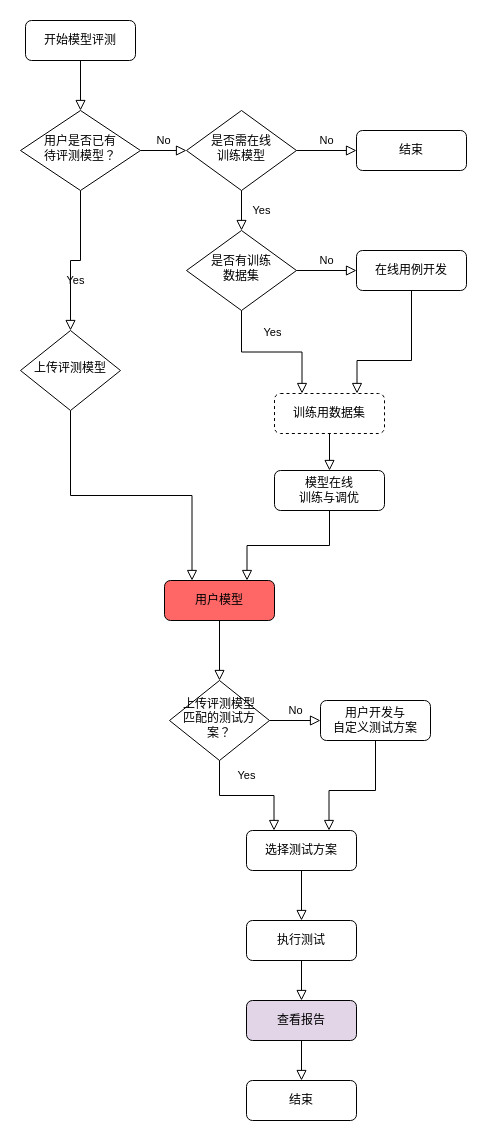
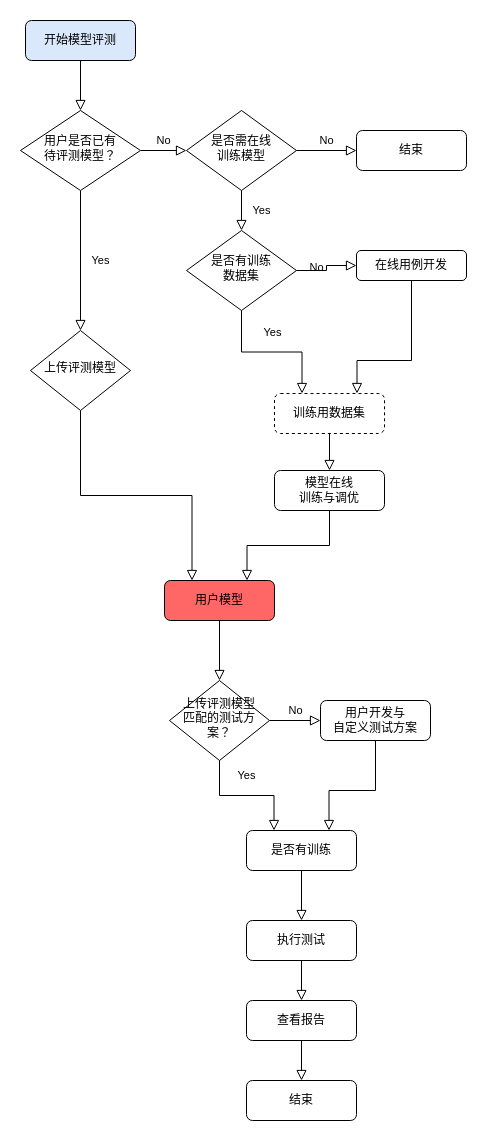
node "开始模型评测": fillcolor #ffffff -> #dae8fc
node "在线用例开发": size 110x40 -> 110x30
node "上传评测模型": moved (71, 371) -> (81, 371)
node "选择测试方案": label "选择测试方案" -> "是否有训练"
node "查看报告": fillcolor #e1d5e7 -> #ffffff
